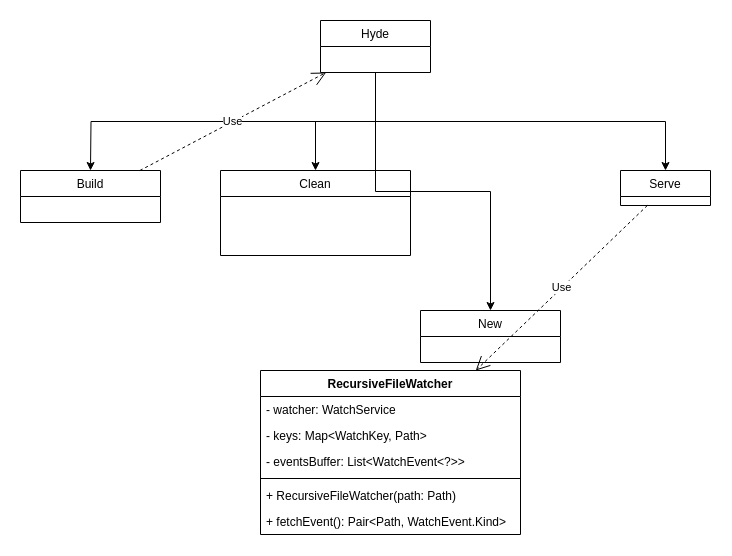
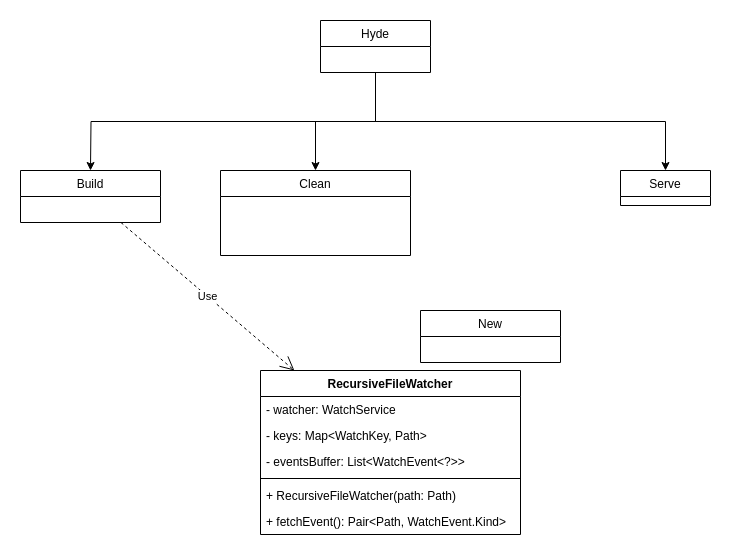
edge "Build" -> "Hyde": now "Build" -> "RecursiveFileWatcher"
edge "Hyde" -> "New": removed
edge "Serve" -> "RecursiveFileWatcher": removed, label "Use"
